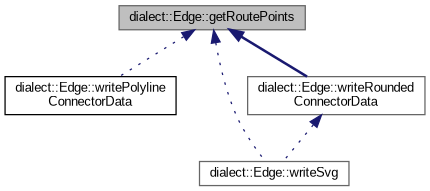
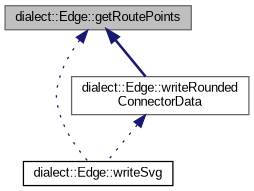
node "dialect::Edge::writePolyline ConnectorData": removed
node "dialect::Edge::writeSvg": color gray40 -> black
